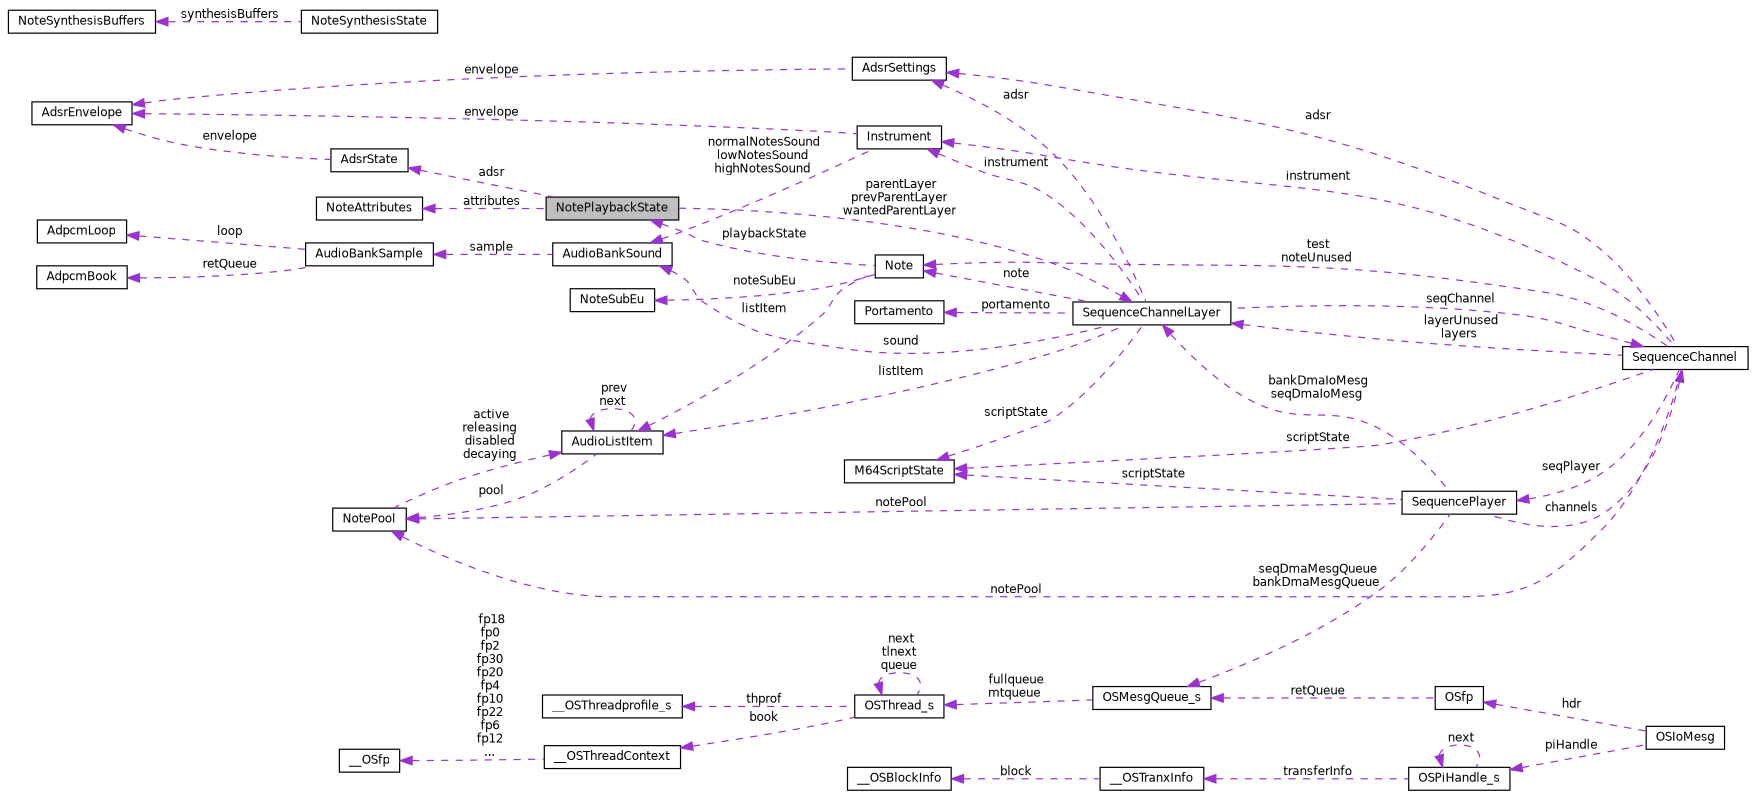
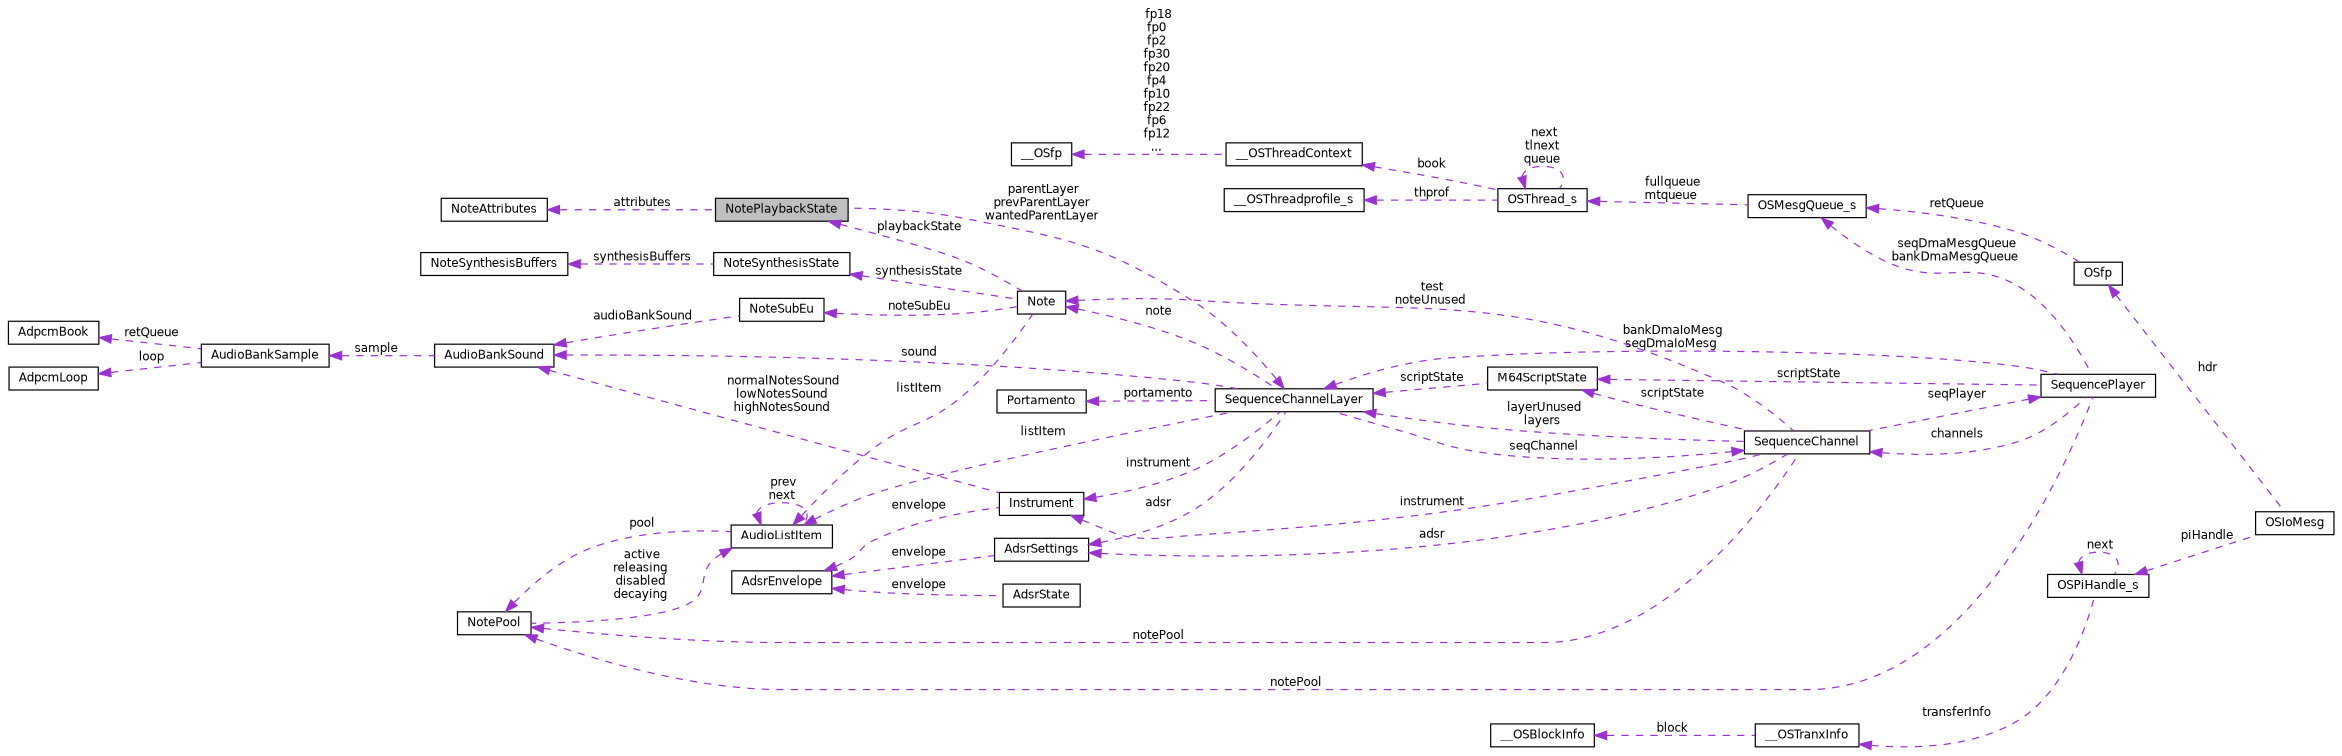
edge "NotePlaybackState" -> "AdsrState": removed, label "adsr"
edge "Note" -> "NoteSynthesisState": added, label "synthesisState"
edge "NoteSubEu" -> "AudioBankSound": added, label "audioBankSound"
edge "SequenceChannelLayer" -> "M64ScriptState": reversed
